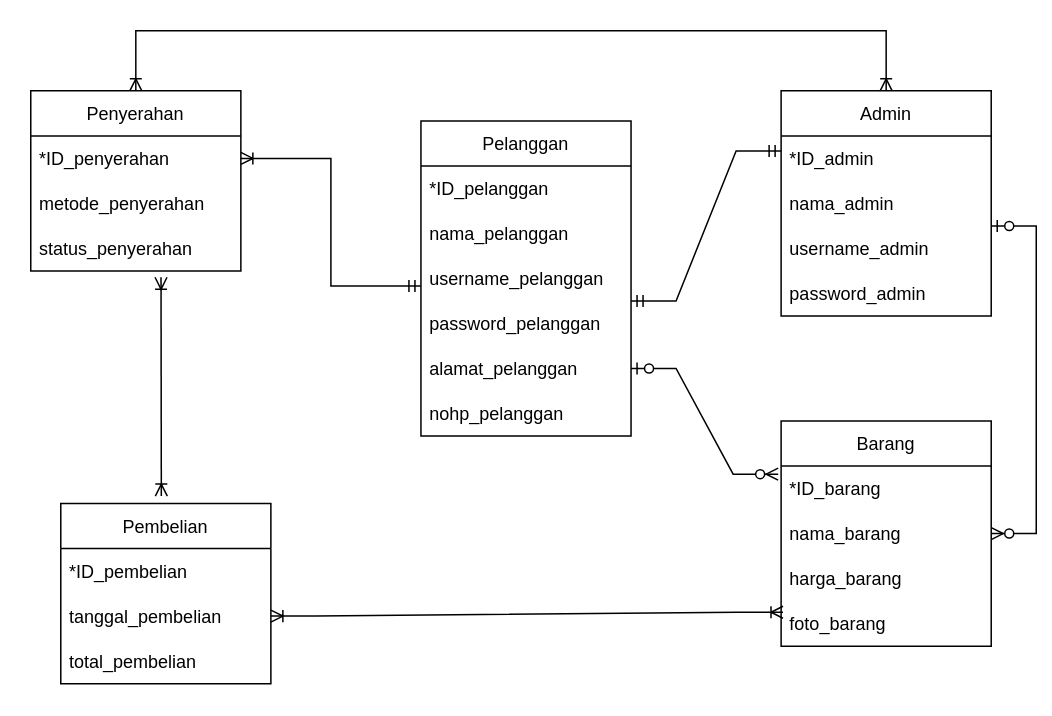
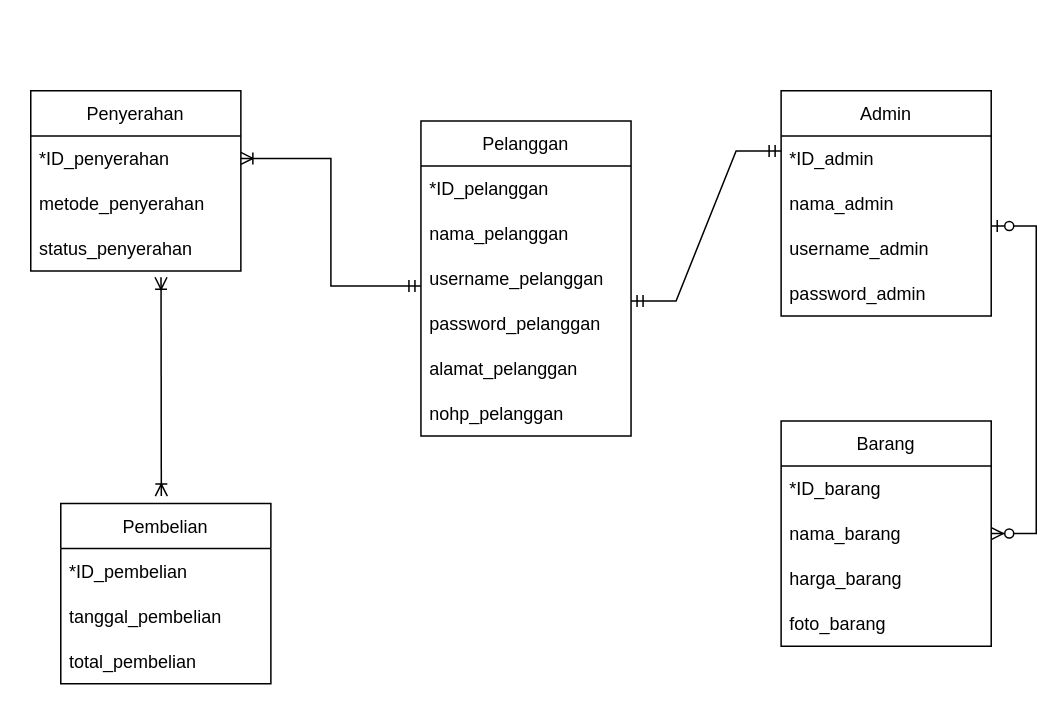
edge "Penyerahan" -- "Admin": removed
edge "alamat_pelanggan" -- "*ID_barang": removed
edge "tanggal_pembelian" -- "foto_barang": removed
